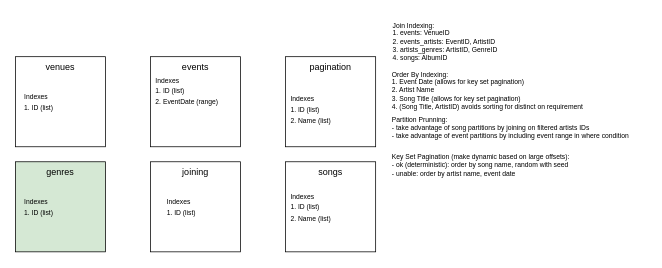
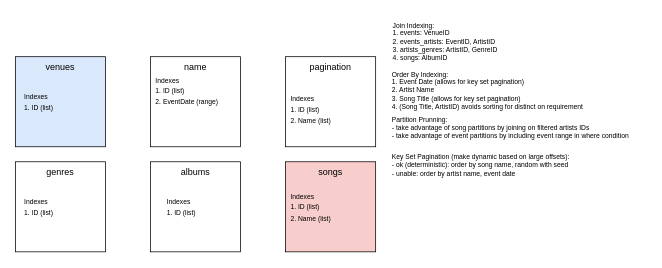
node "events": label "events" -> "name"
node "venues": fillcolor #ffffff -> #dae8fc
node "joining": label "joining" -> "albums"
node "genres": fillcolor #d5e8d4 -> #ffffff
node "songs": fillcolor #ffffff -> #f8cecc
